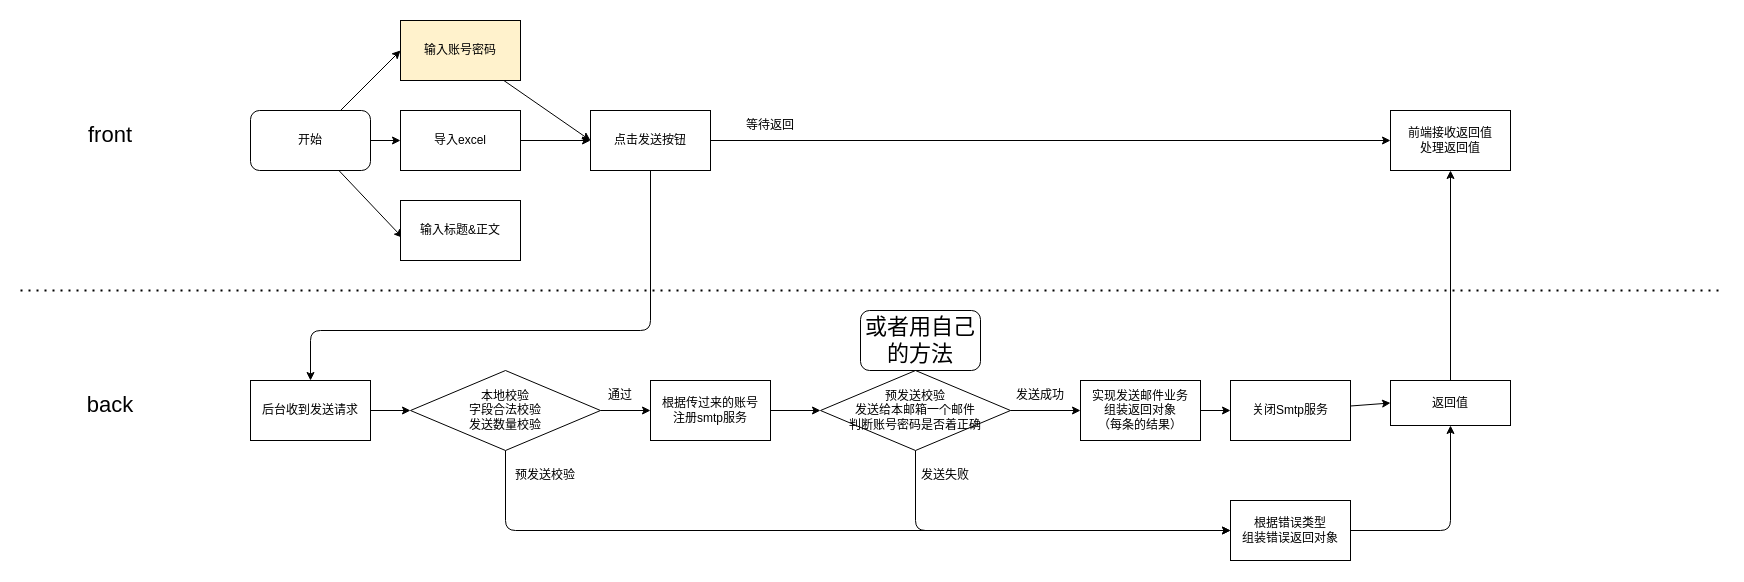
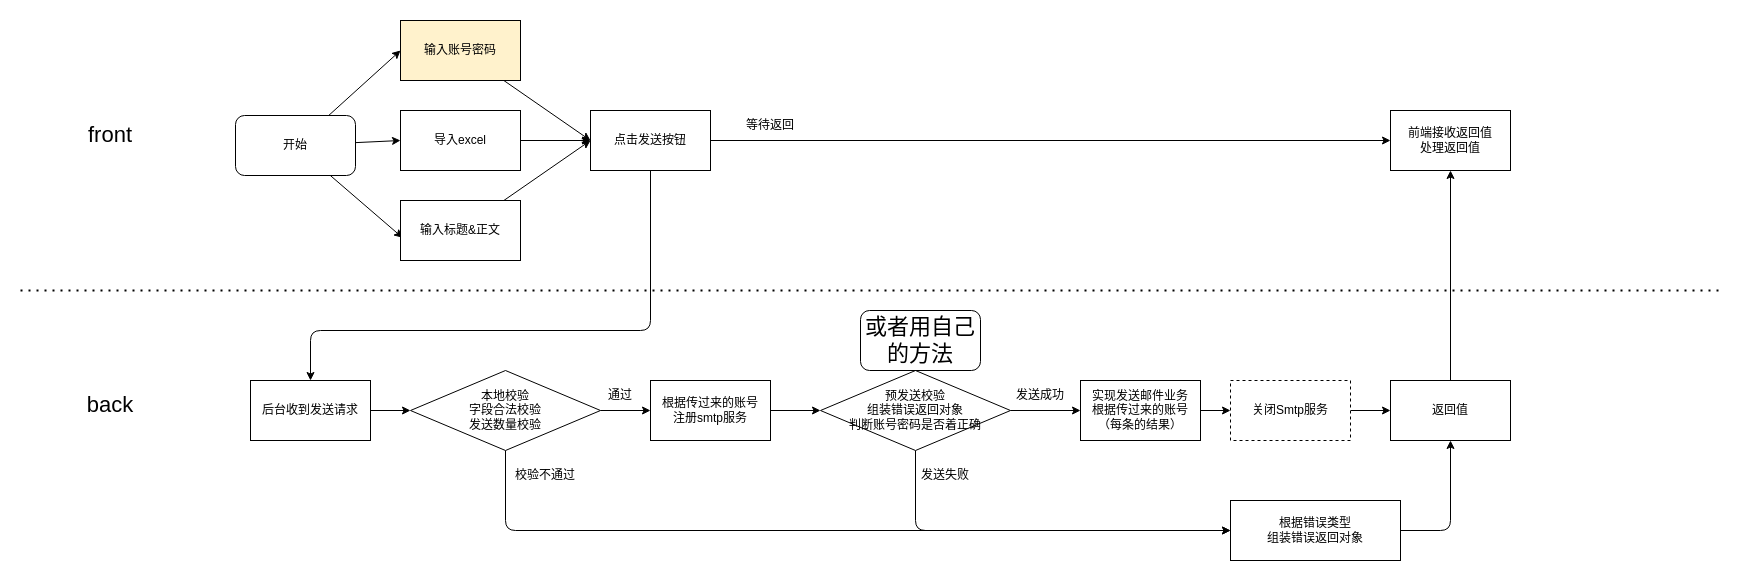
node "开始": moved (311, 141) -> (296, 146)
edge "输入标题&正文" -> "点击发送按钮": added
node "返回值": size 120x45 -> 120x60
node "预发送校验 发送给本邮箱一个邮件 判断账号密码是否着正确": label "预发送校验 发送给本邮箱一个邮件 判断账号密码是否着正确" -> "预发送校验 组装错误返回对象 判断账号密码是否着正确"
node "实现发送邮件业务 组装返回对象 （每条的结果）": label "实现发送邮件业务 组装返回对象 （每条的结果）" -> "实现发送邮件业务 根据传过来的账号 （每条的结果）"
node "关闭Smtp服务": style solid -> dashed
node "预发送校验": label "预发送校验" -> "校验不通过"
node "根据错误类型 组装错误返回对象": size 120x60 -> 170x60
